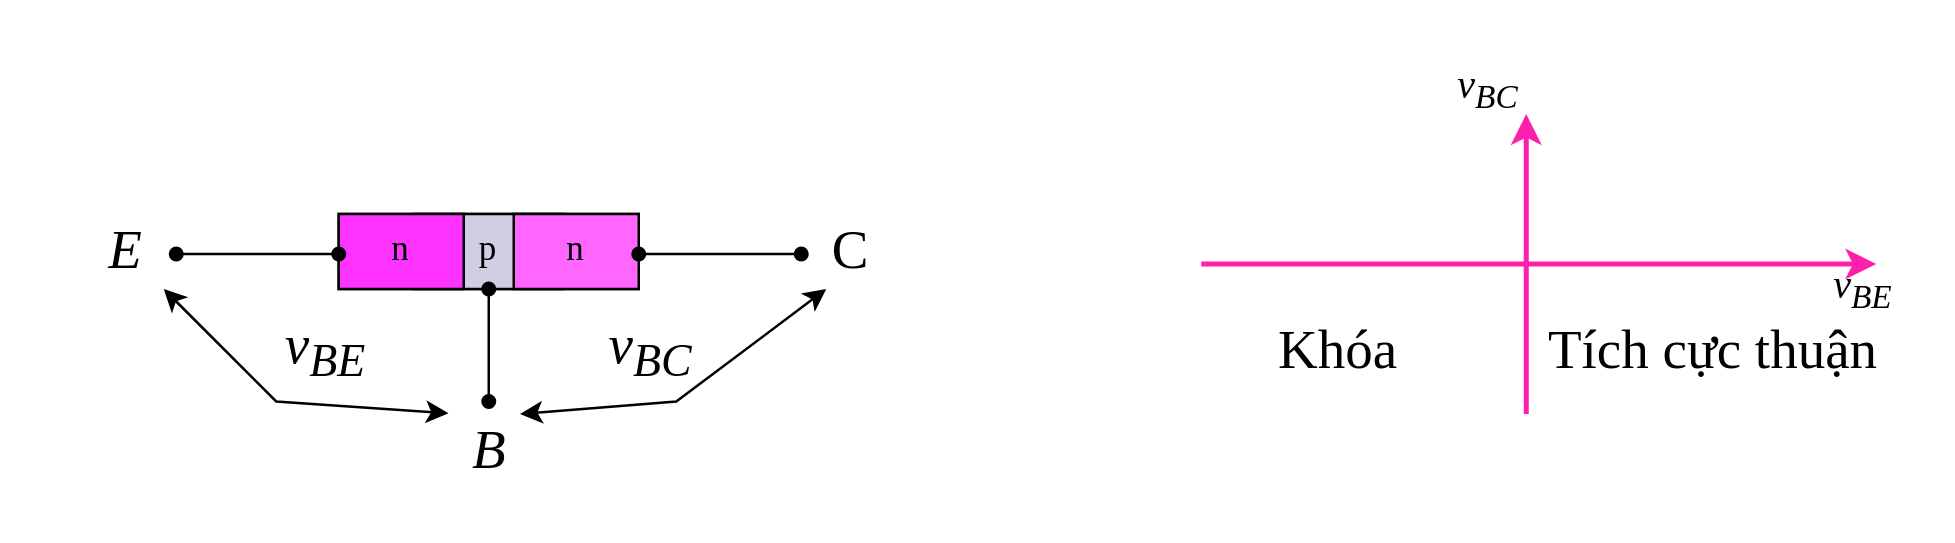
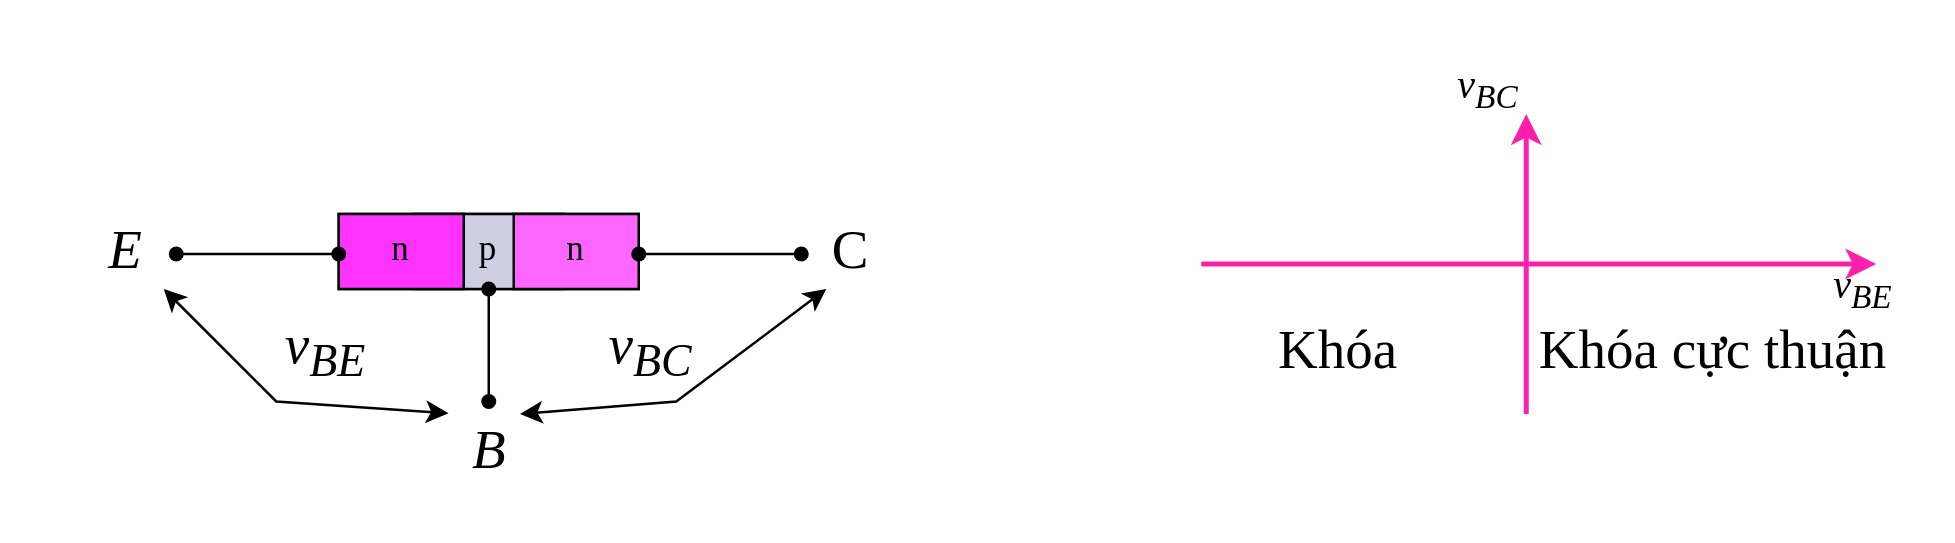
node "Tích cực thuận": label "Tích cực thuận" -> "Khóa cực thuận"
